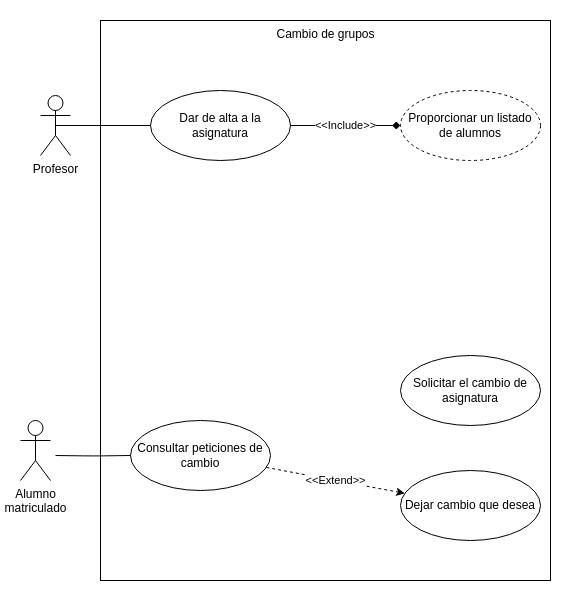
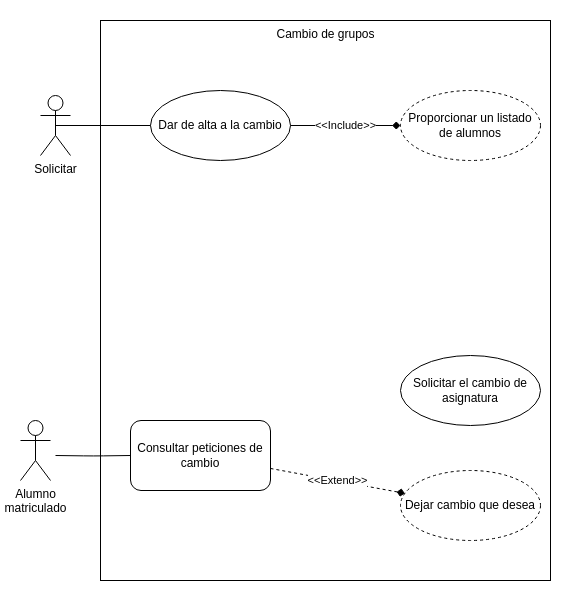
node "Dar de alta a la asignatura": label "Dar de alta a la asignatura" -> "Dar de alta a la cambio"
node "Profesor": label "Profesor" -> "Solicitar"
node "Consultar peticiones de cambio": shape ellipse -> rounded rectangle
edge "Consultar peticiones de cambio" -> "Dejar cambio que desea": arrowhead classic -> diamond
node "Dejar cambio que desea": style solid -> dashed
